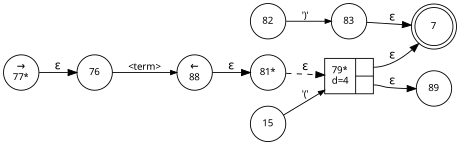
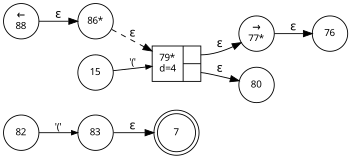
edge "82" -> "83": label "')'" -> "'('"
edge "79*" -> "7": now "79*" -> "→ 77*"
edge "76" -> "← 88": removed, label "<term>"
node "81*": label "81*" -> "86*"
node "89": label "89" -> "80"
